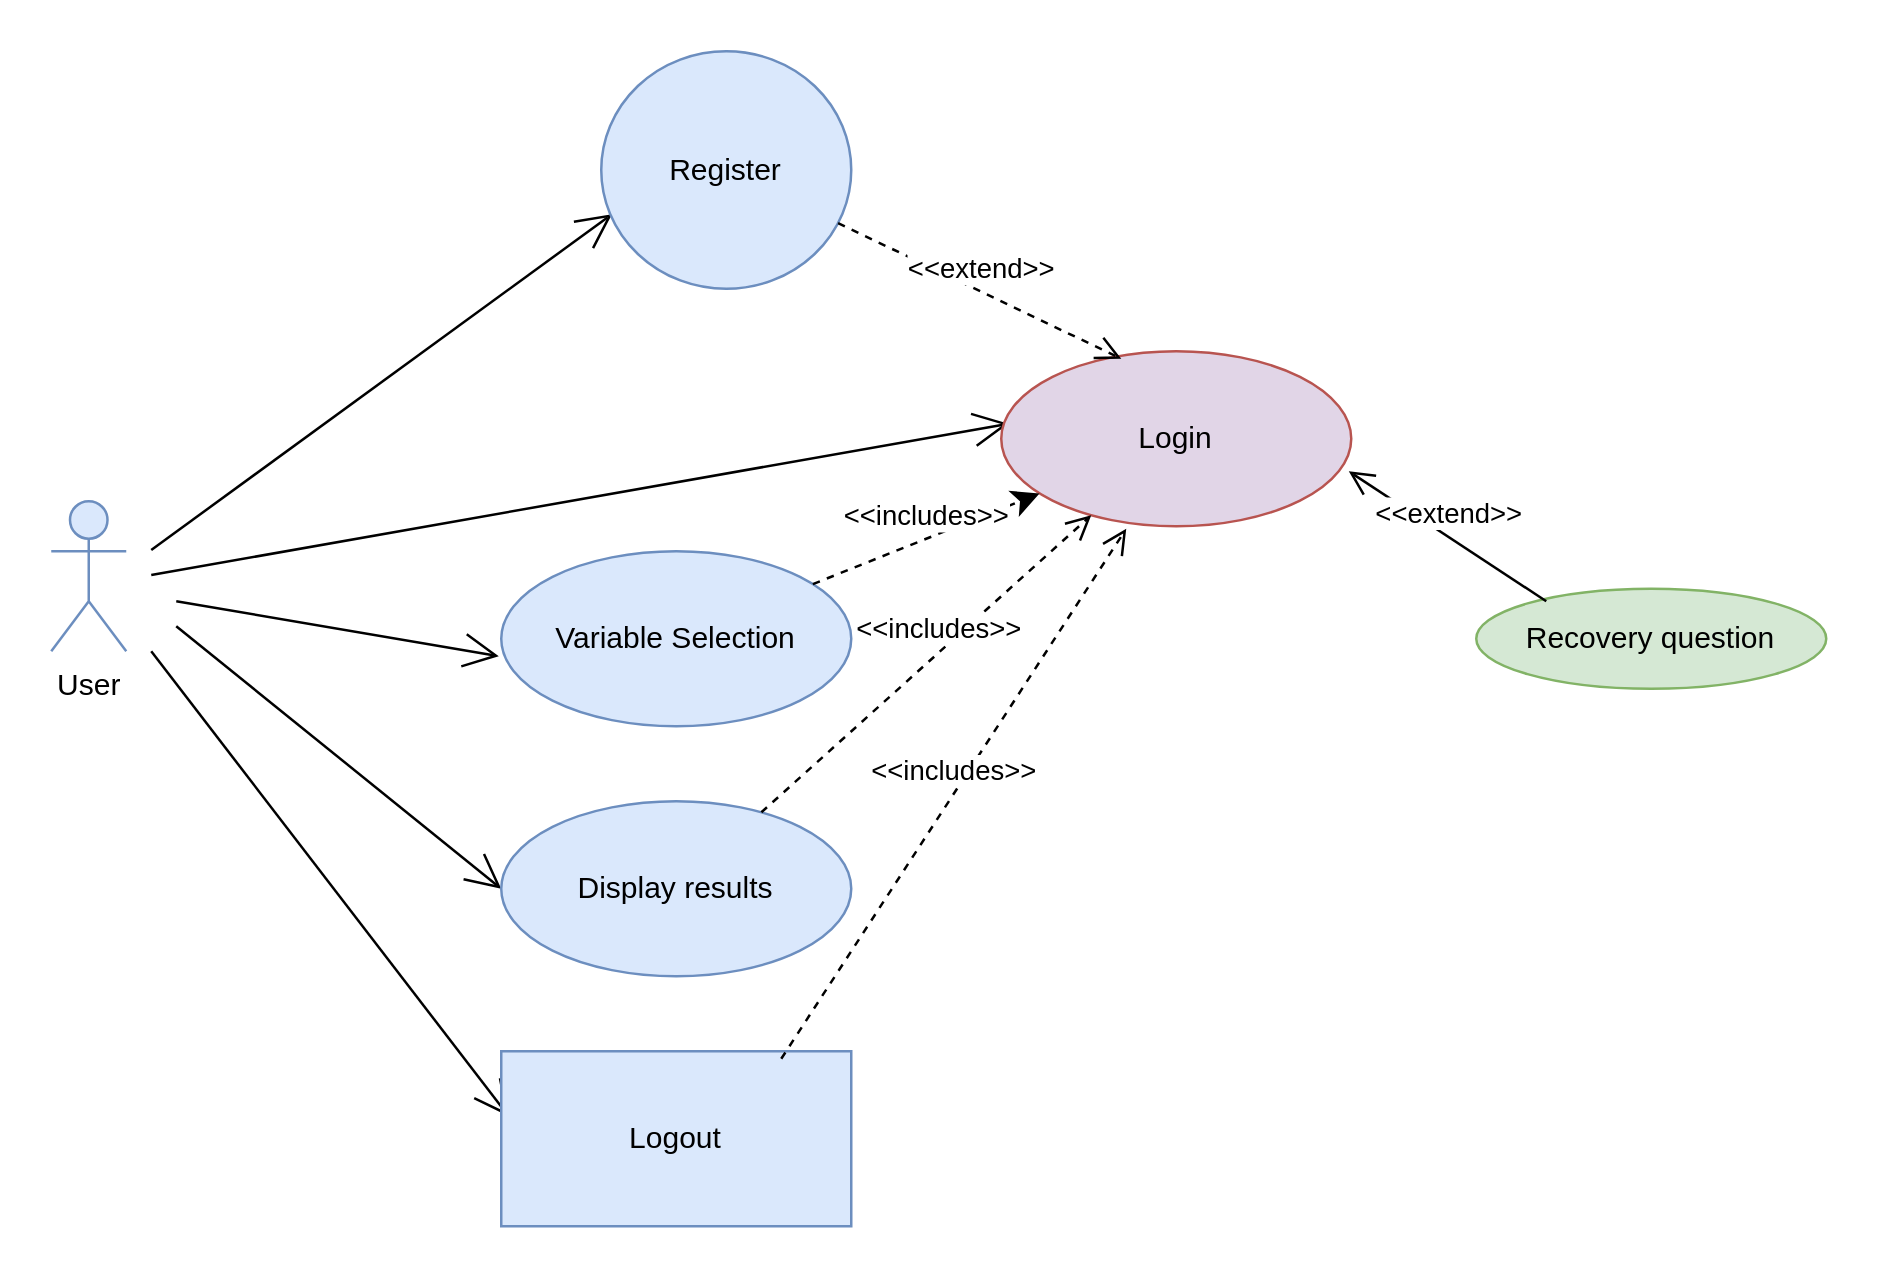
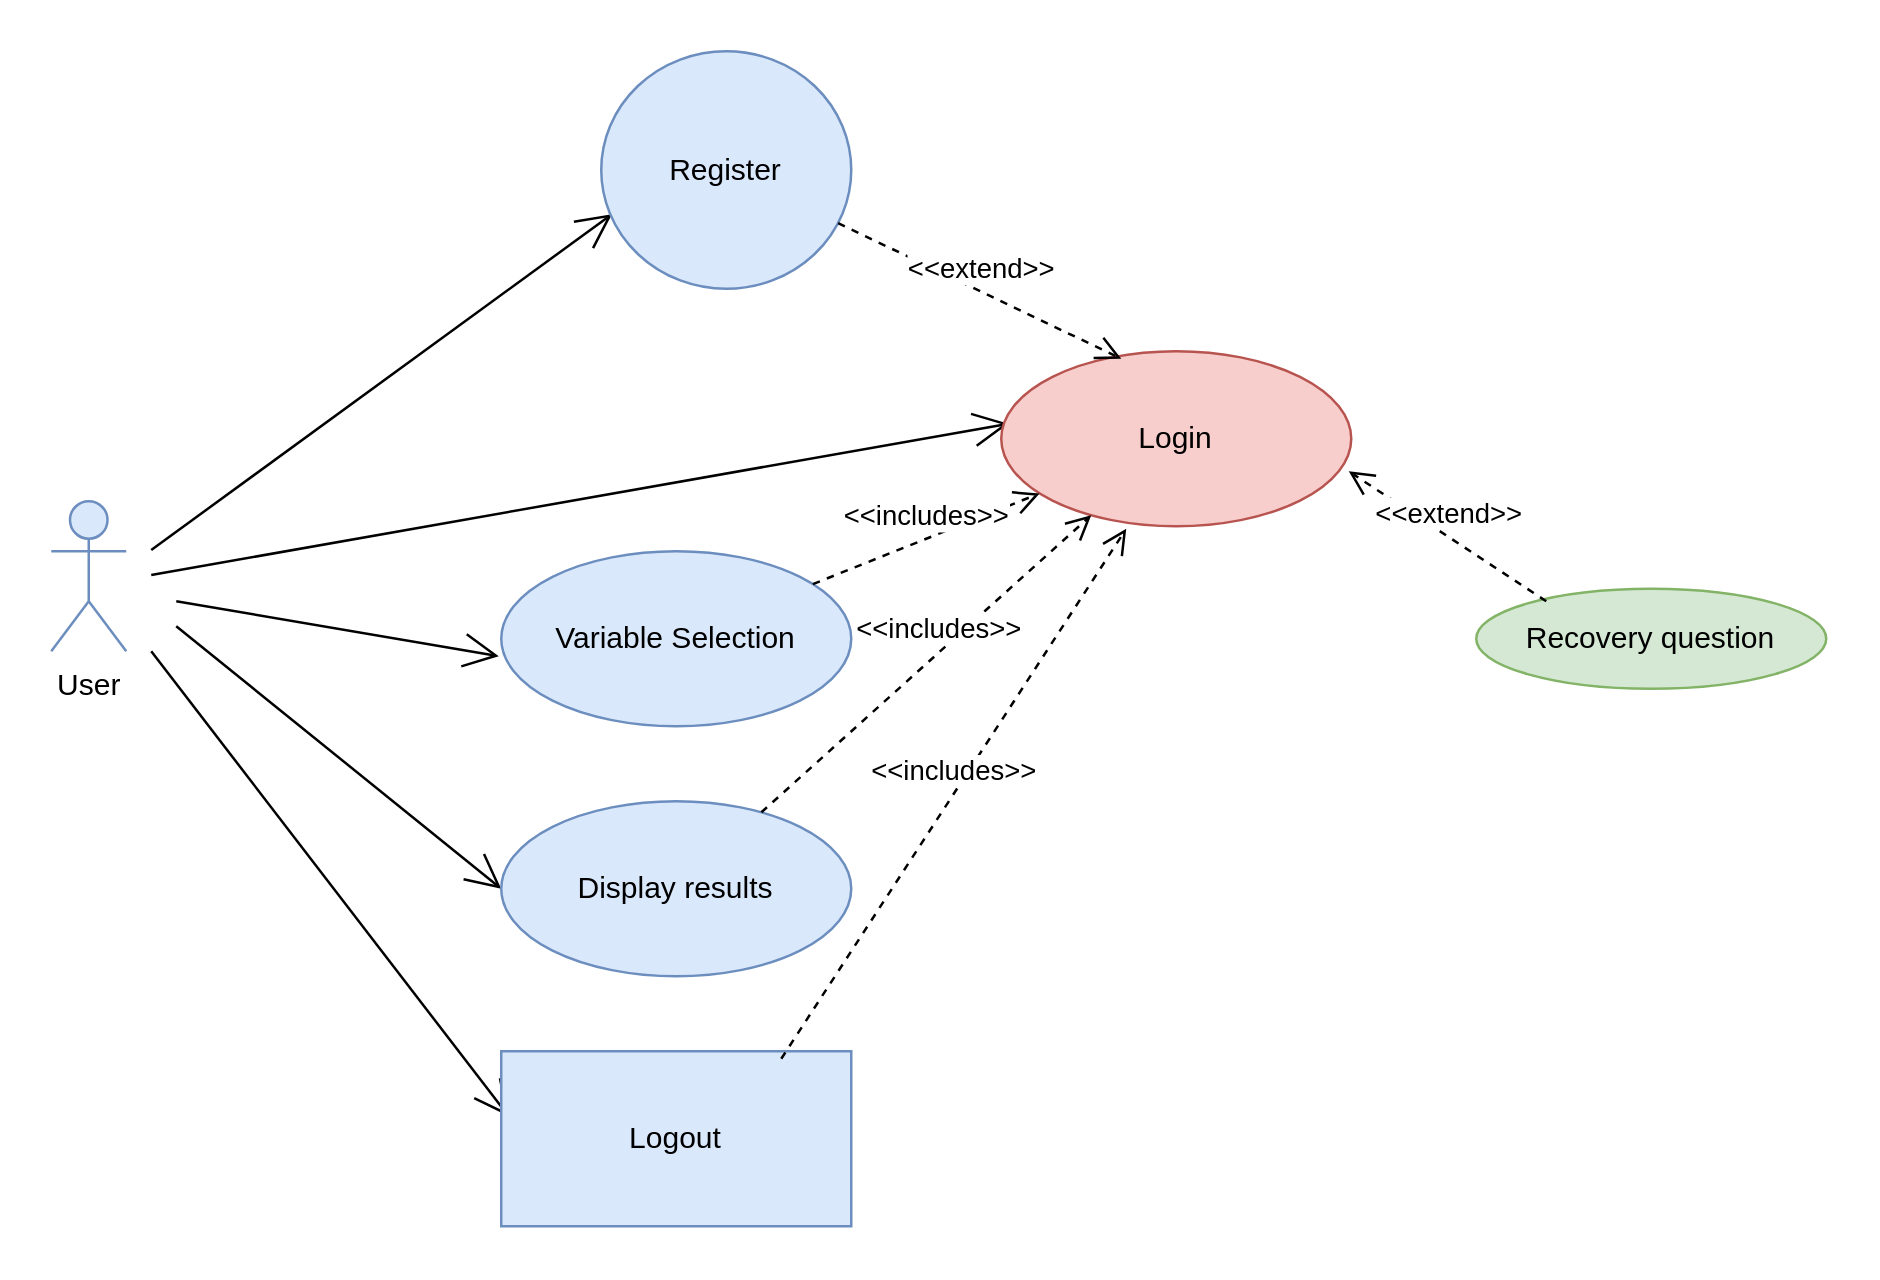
node "Login": fillcolor #e1d5e7 -> #f8cecc
edge "Variable Selection" -> "Login": arrowhead classic -> open
edge "Recovery question" -> "Login": style solid -> dashed
